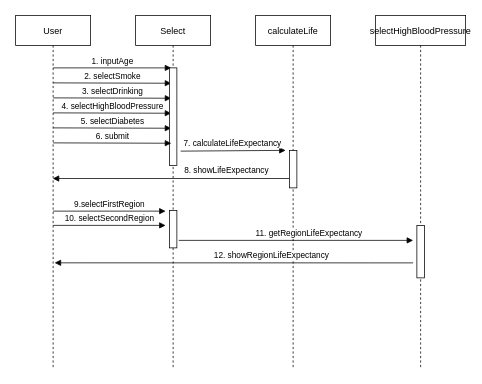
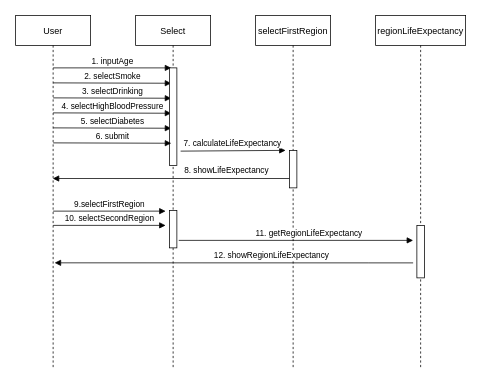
node "calculateLife": label "calculateLife" -> "selectFirstRegion"
node "selectHighBloodPressure": label "selectHighBloodPressure" -> "regionLifeExpectancy"
